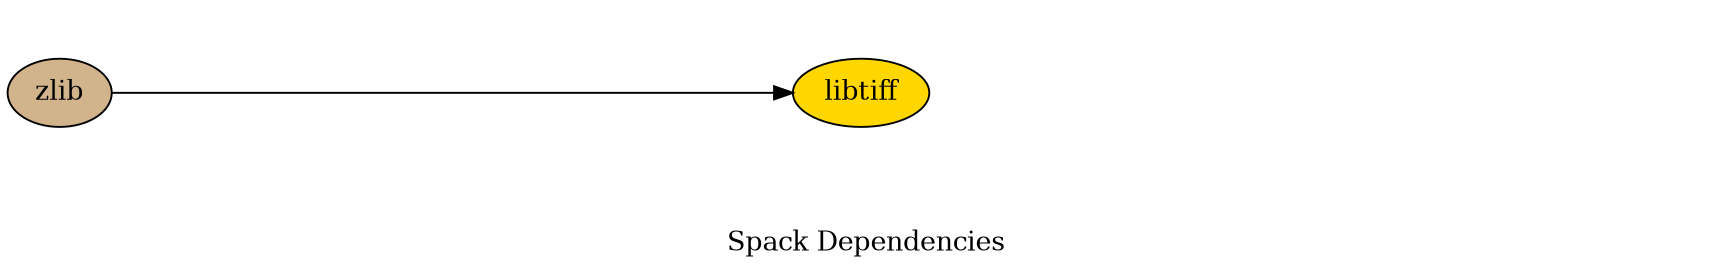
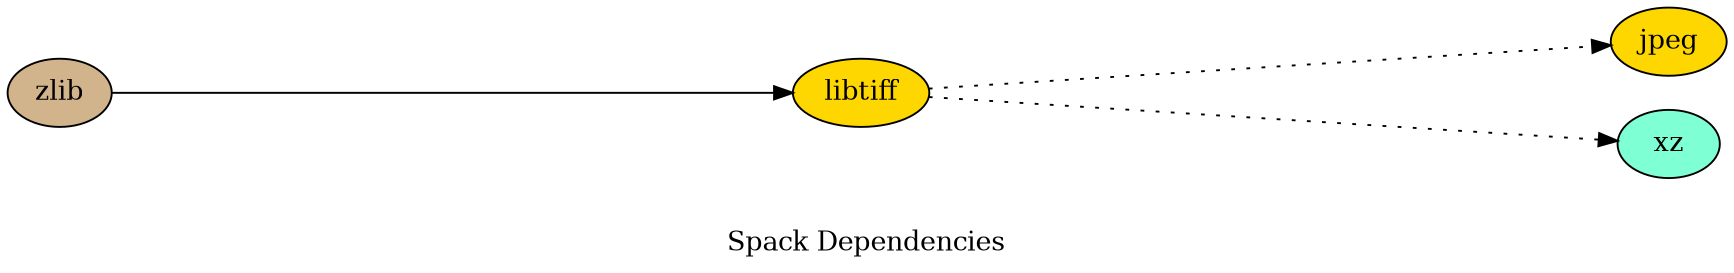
node "jpeg": added
node "xz": added
